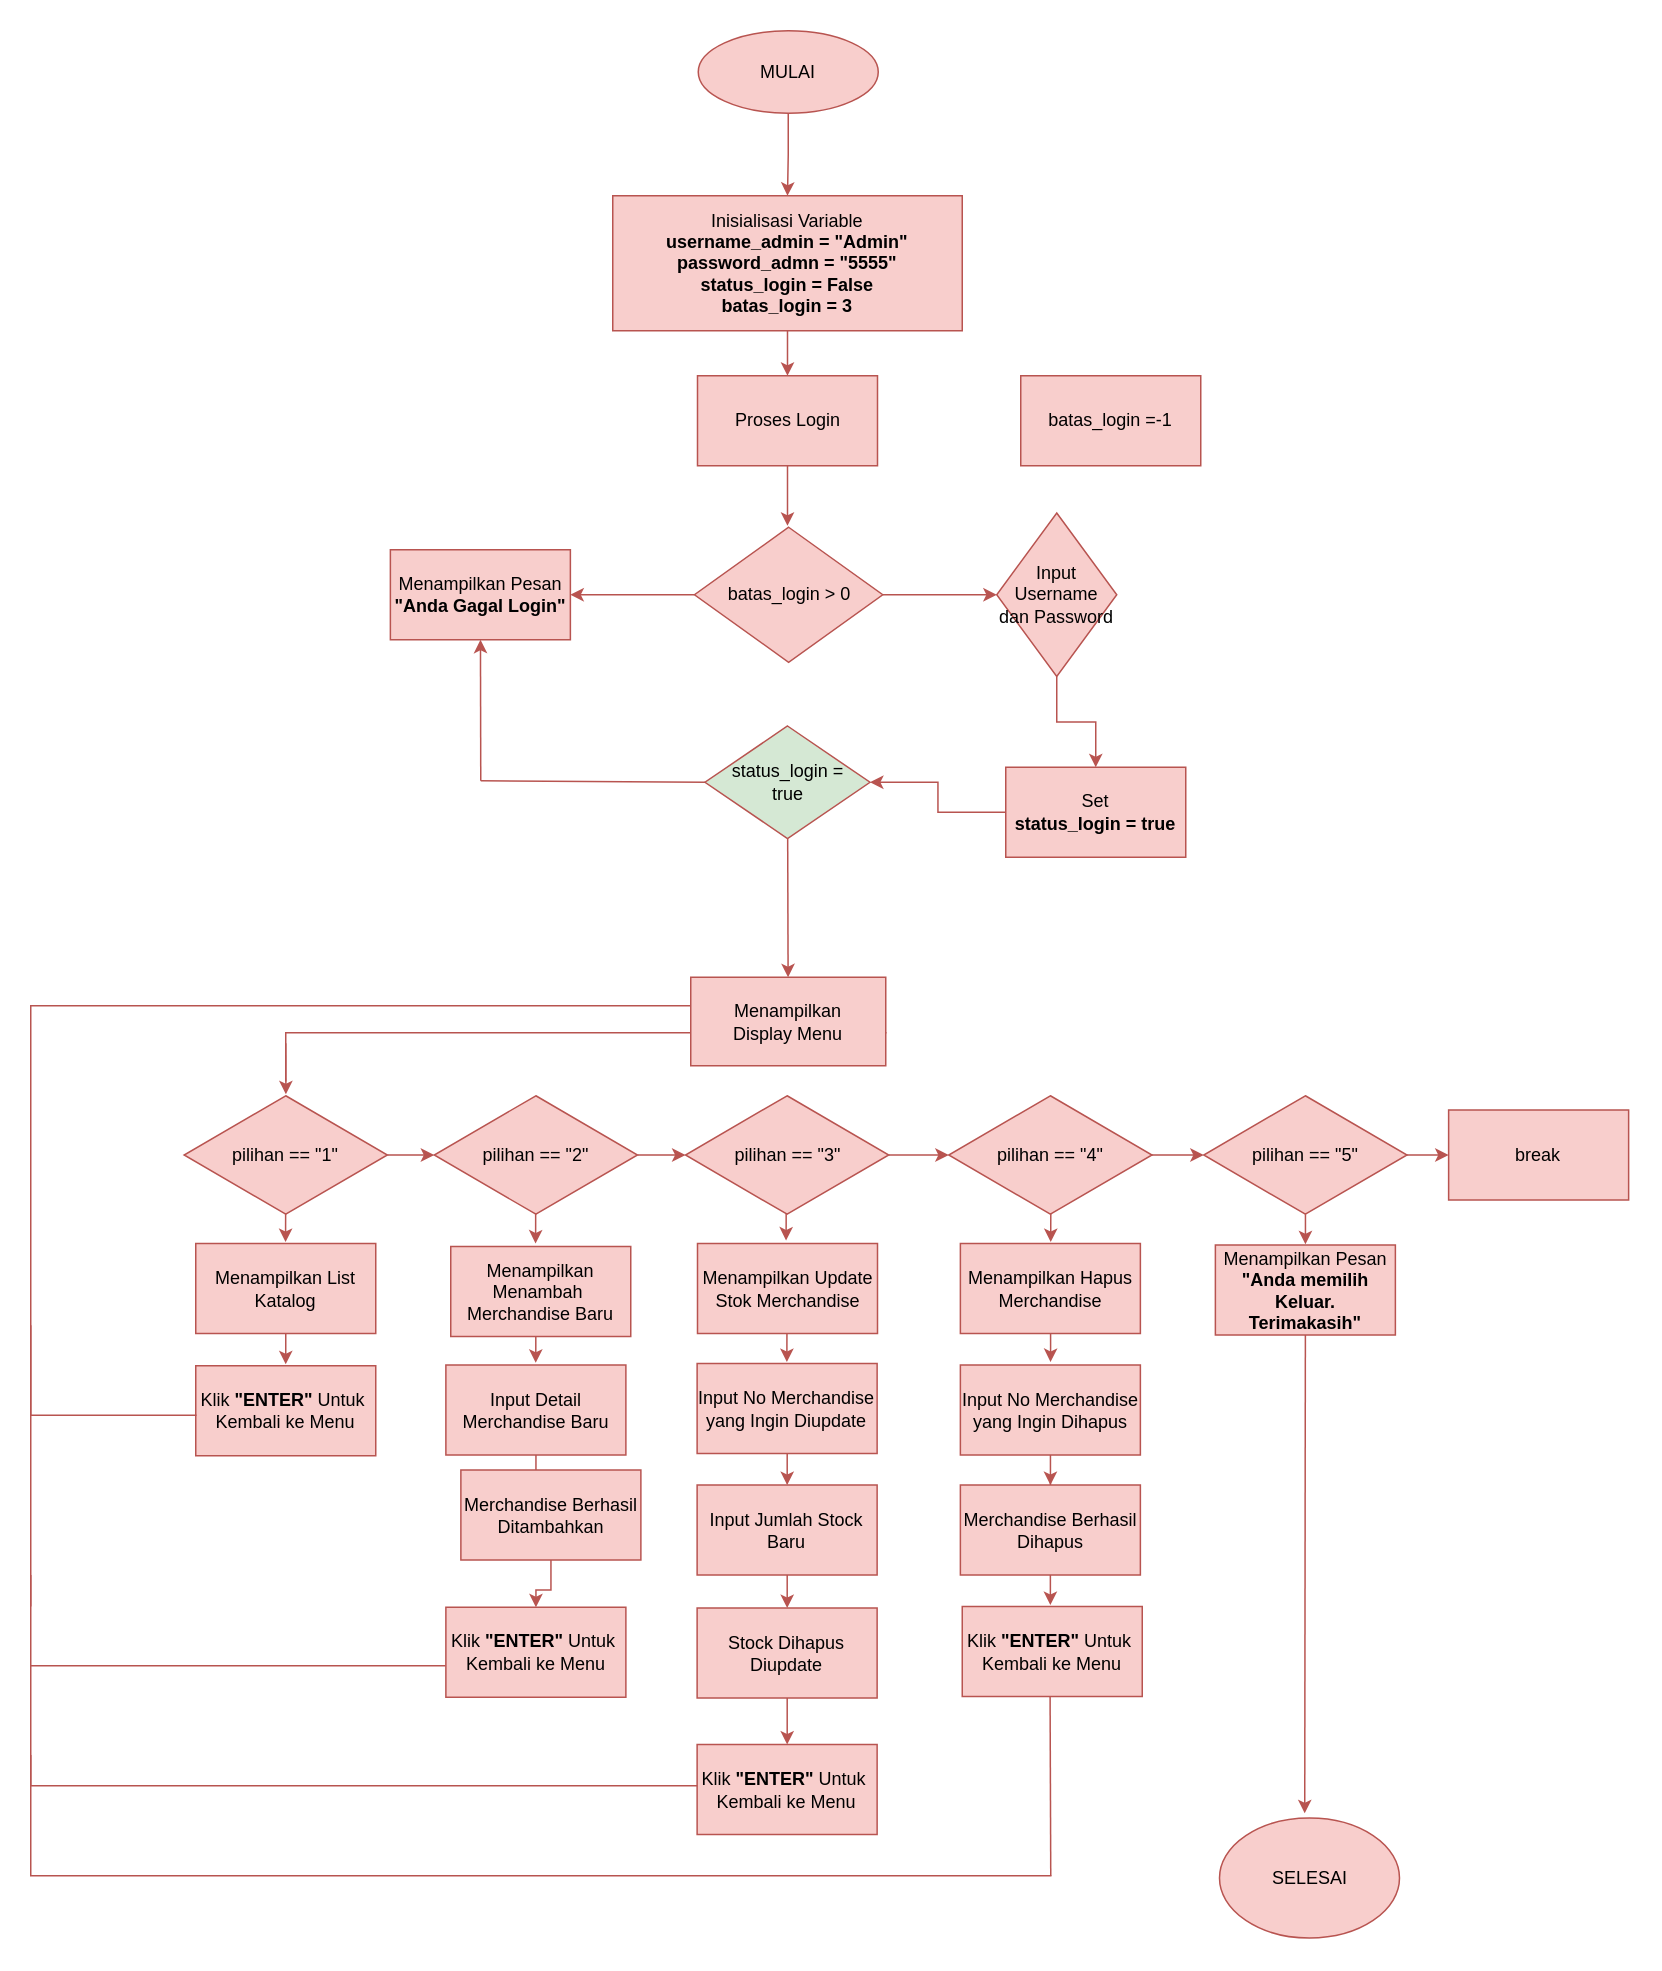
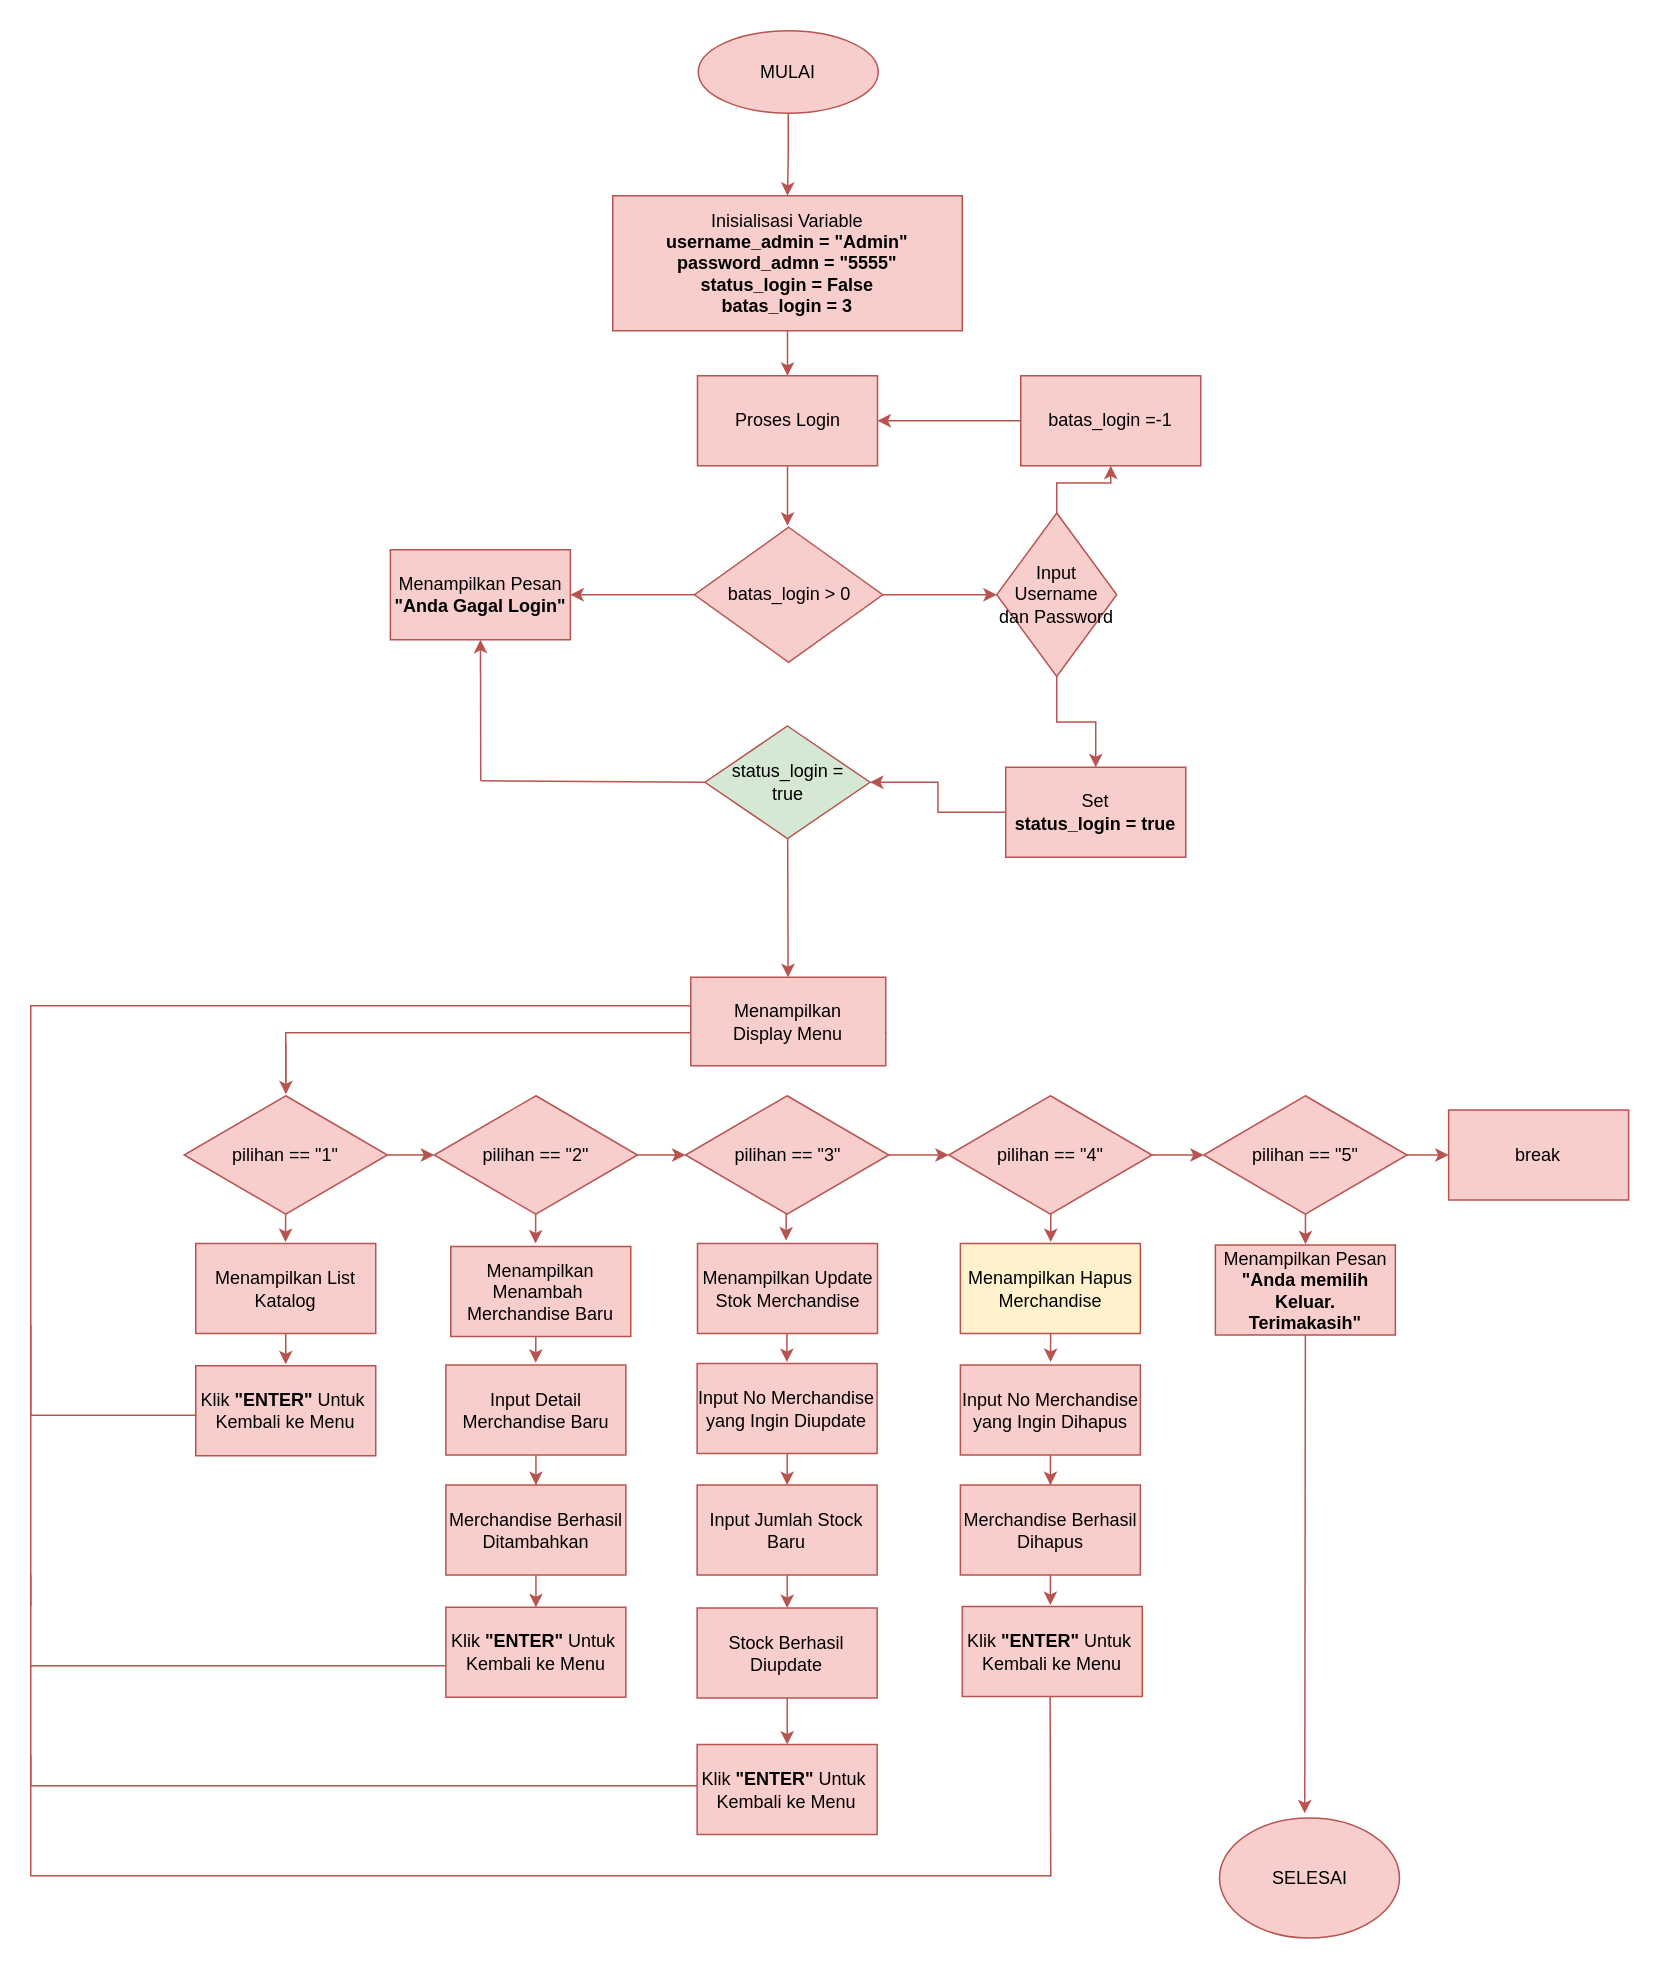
edge "batas_login =-1" -> "Proses Login": added
edge "Input Username dan Password" -> "batas_login =-1": added
node "Menampilkan Hapus Merchandise": fillcolor #f8cecc -> #fff2cc
node "Merchandise Berhasil Ditambahkan": moved (551, 1515) -> (536, 1530)
node "Stock Dihapus Diupdate": label "Stock Dihapus Diupdate" -> "Stock Berhasil Diupdate"
